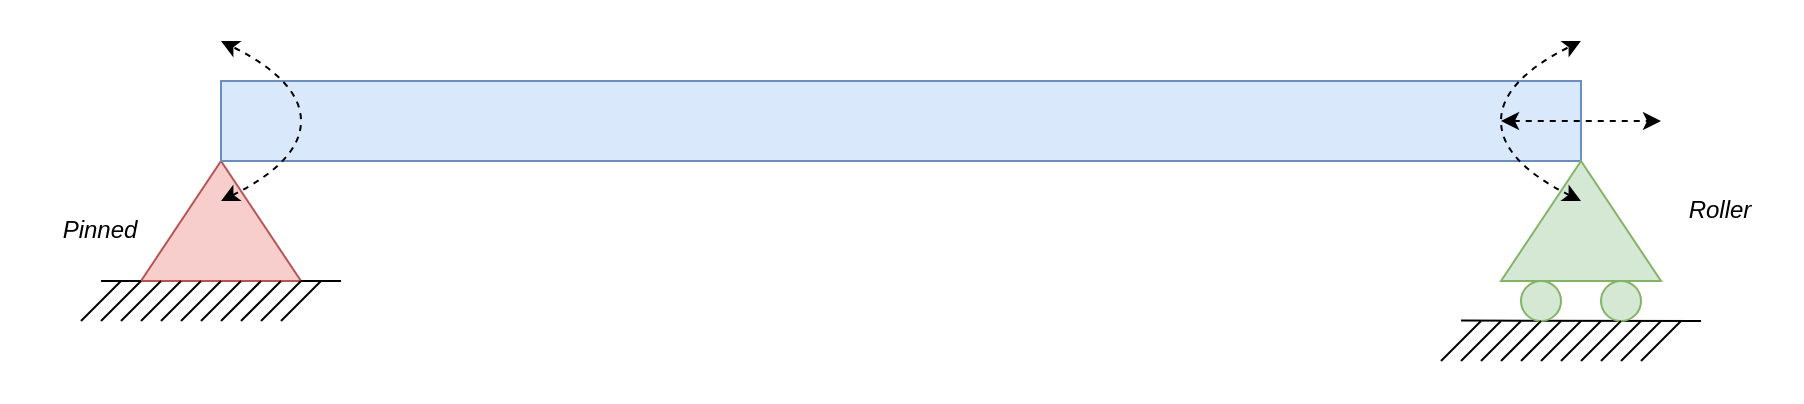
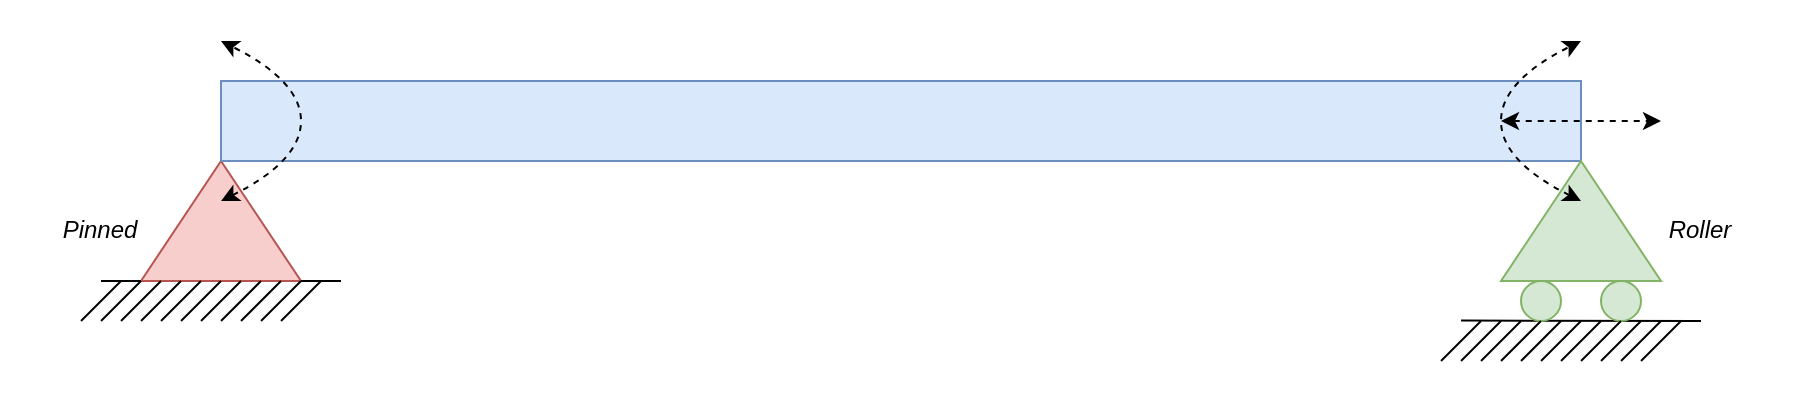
node "Roller": moved (1721, 211) -> (1701, 231)
